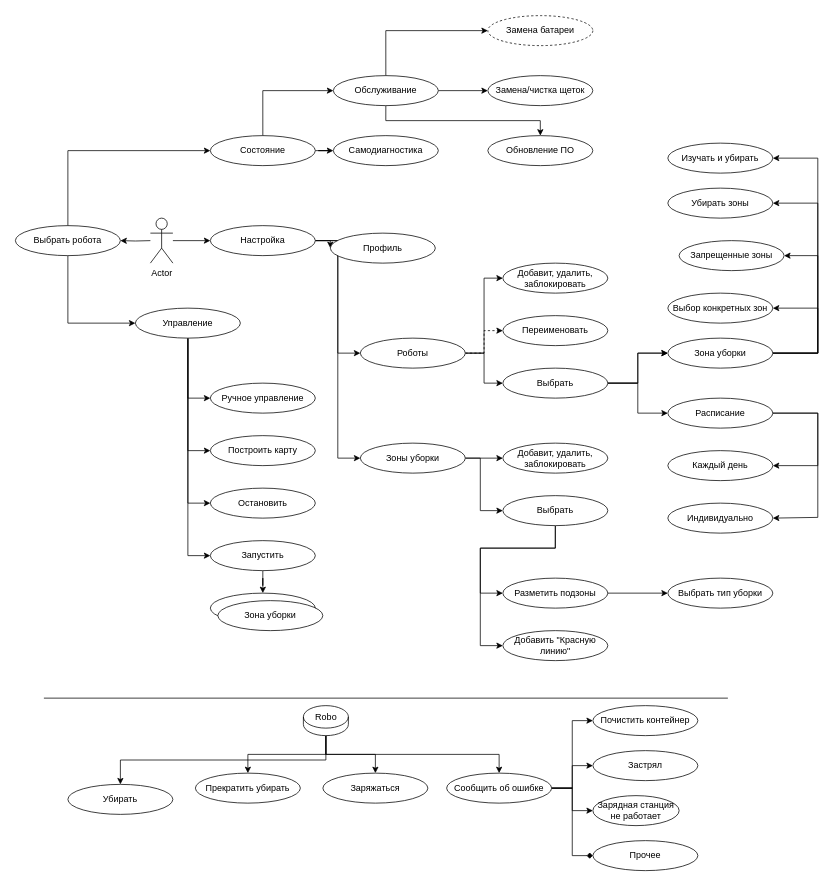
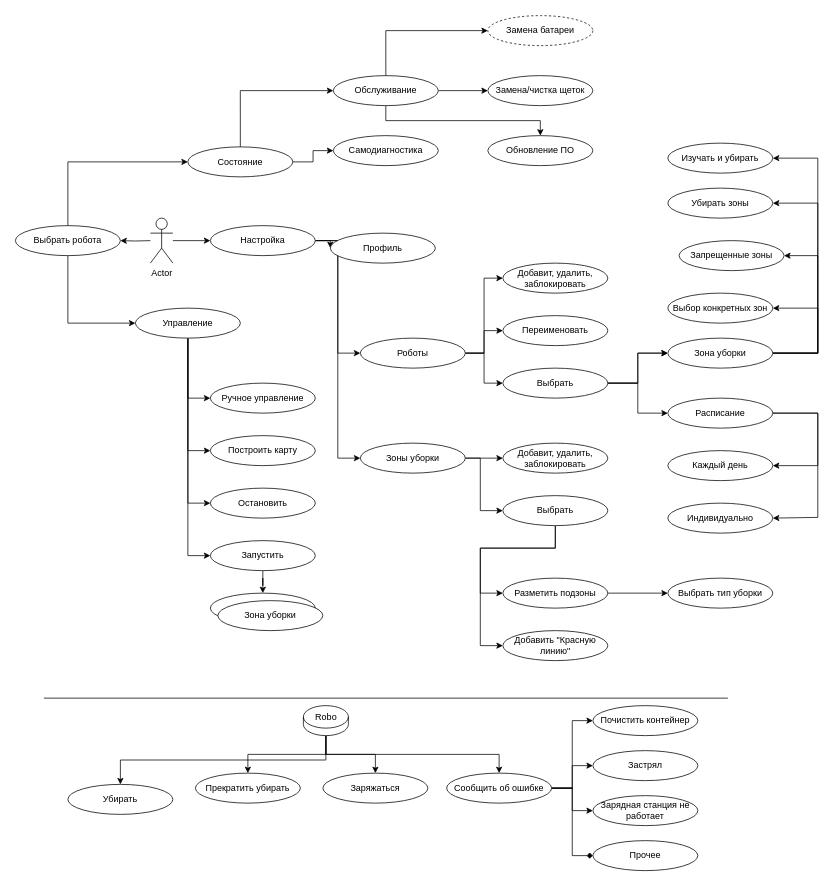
node "Состояние": moved (263, 150) -> (240, 162)
edge "Роботы" -> "Переименовать": style dashed -> solid
node "Зарядная станция не работает": size 86x30 -> 105x30
